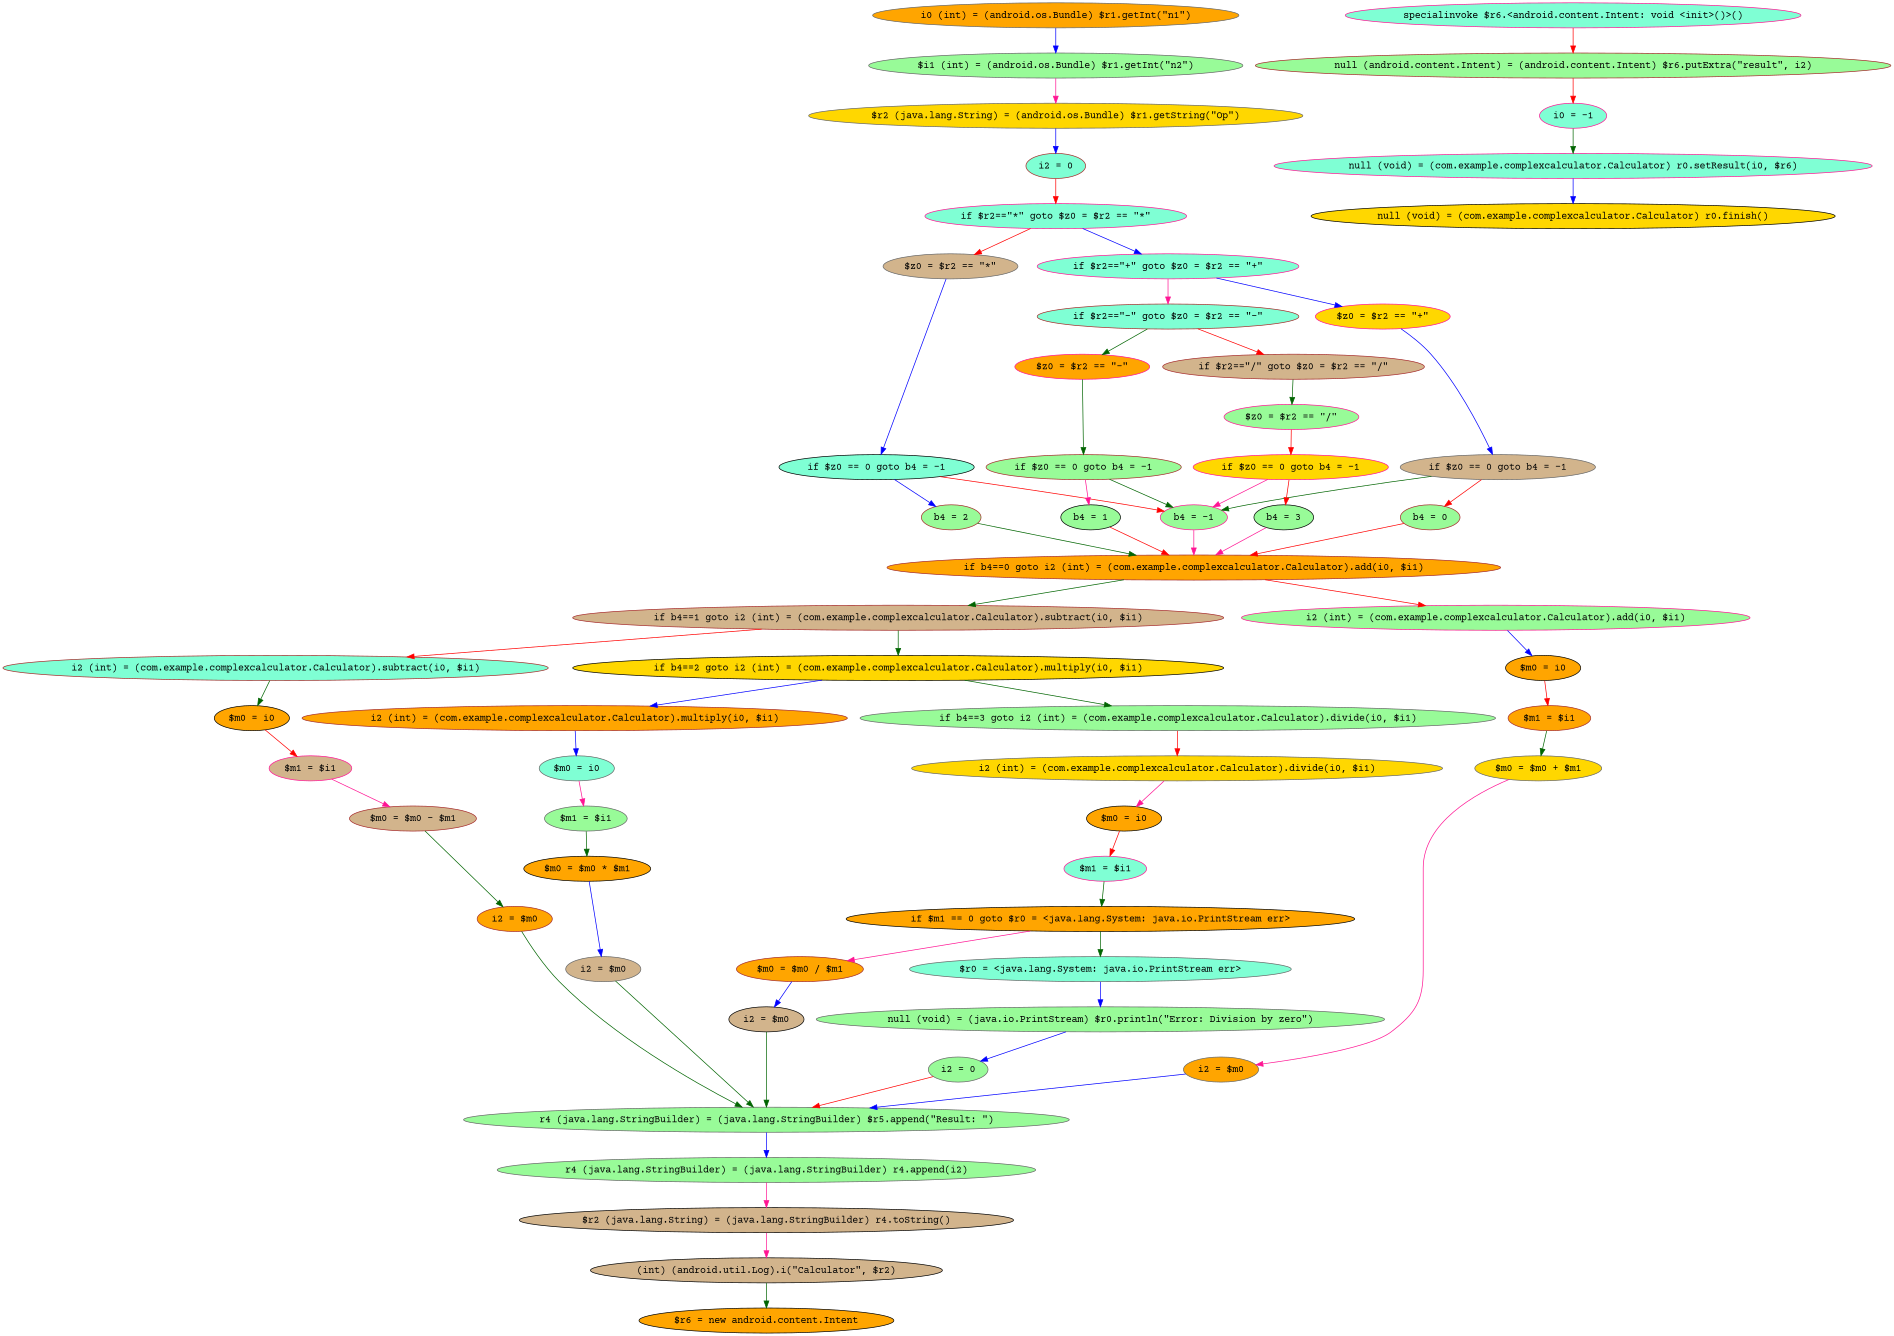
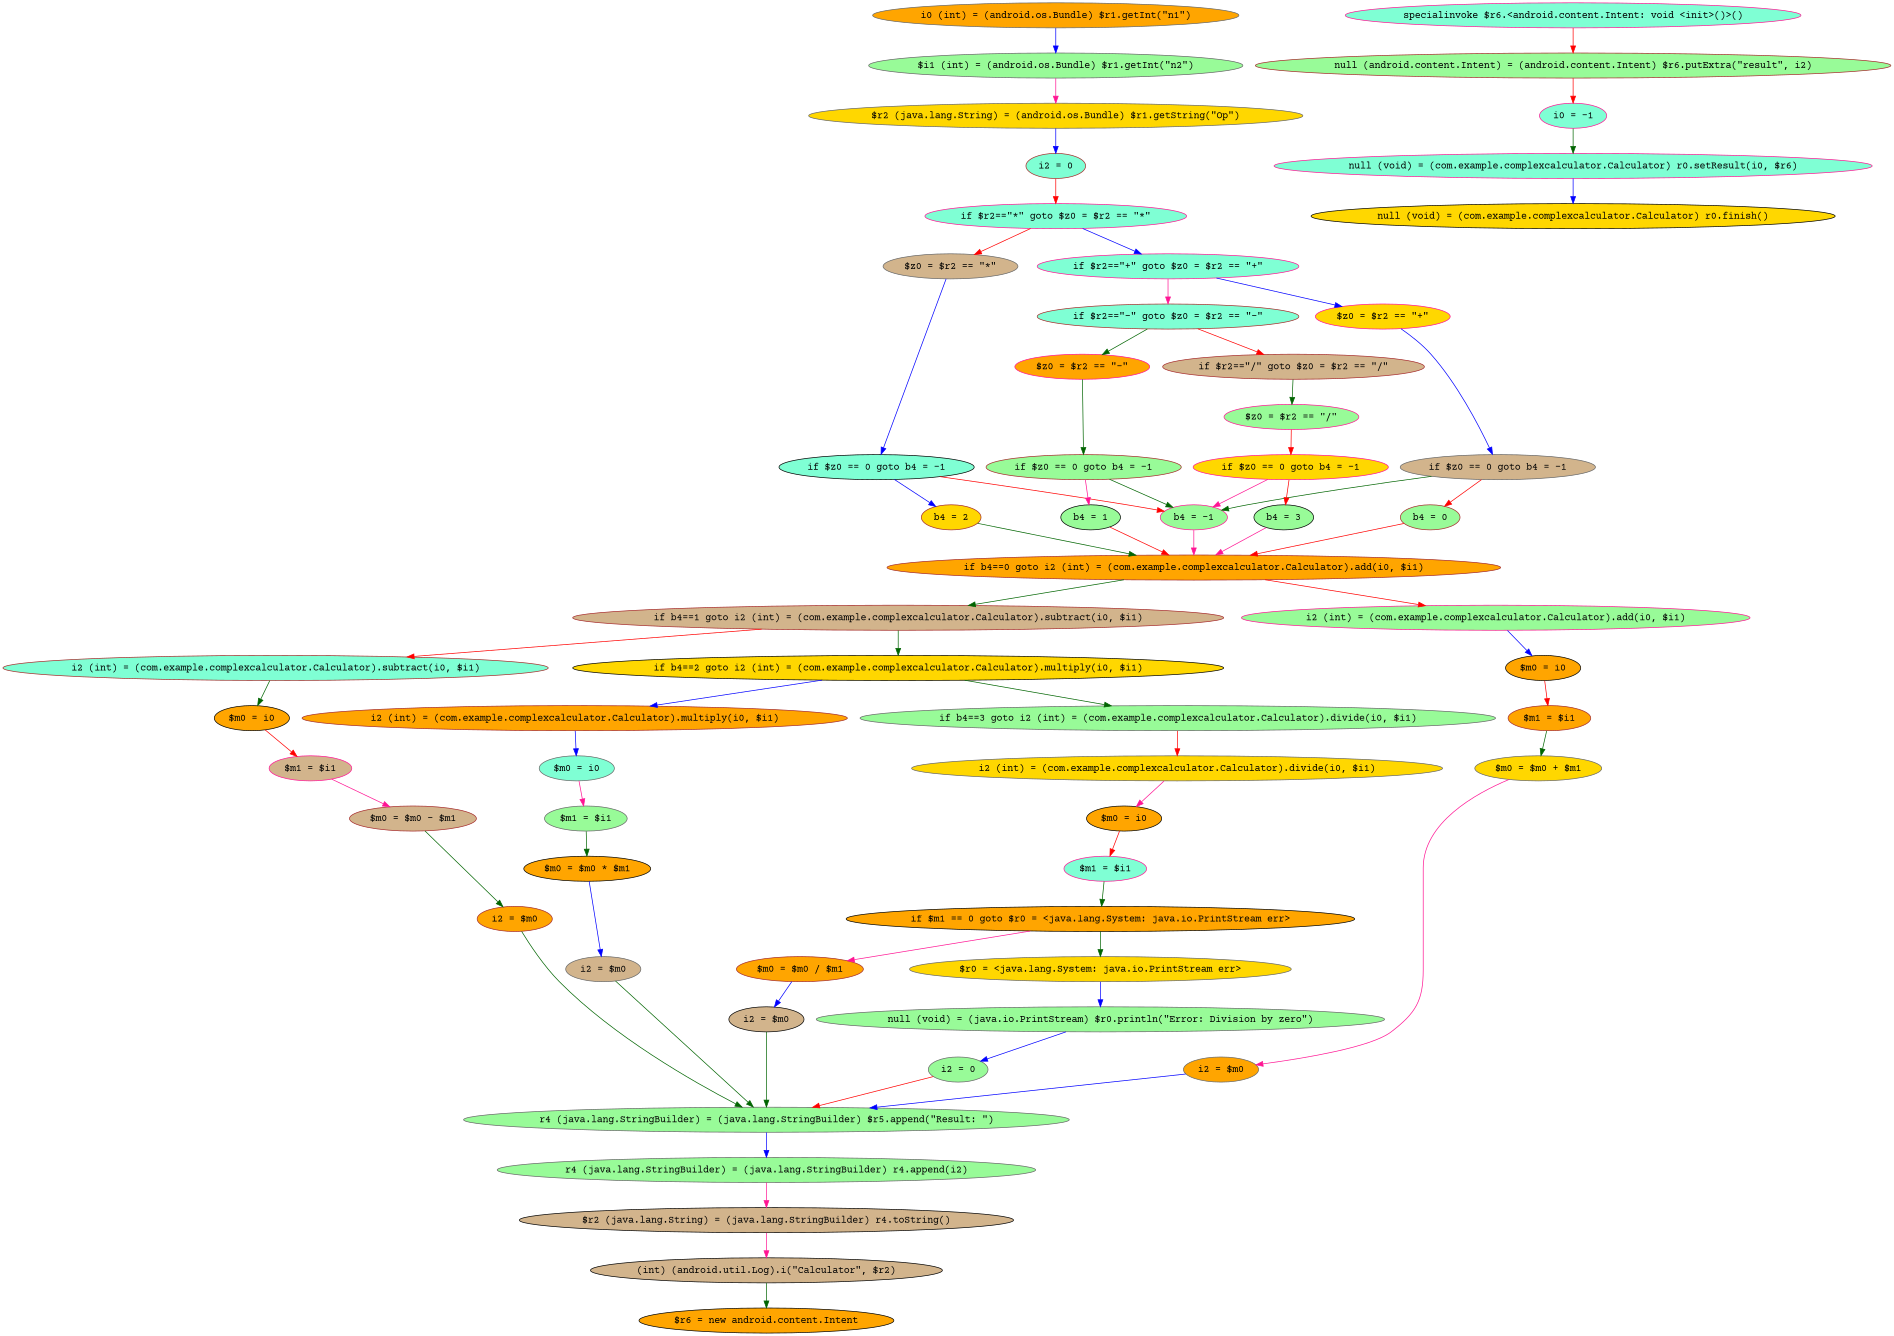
node "b4 = 2": fillcolor palegreen -> gold
node "$r0 = <java.lang.System: java.io.PrintStream err>": fillcolor aquamarine -> gold
